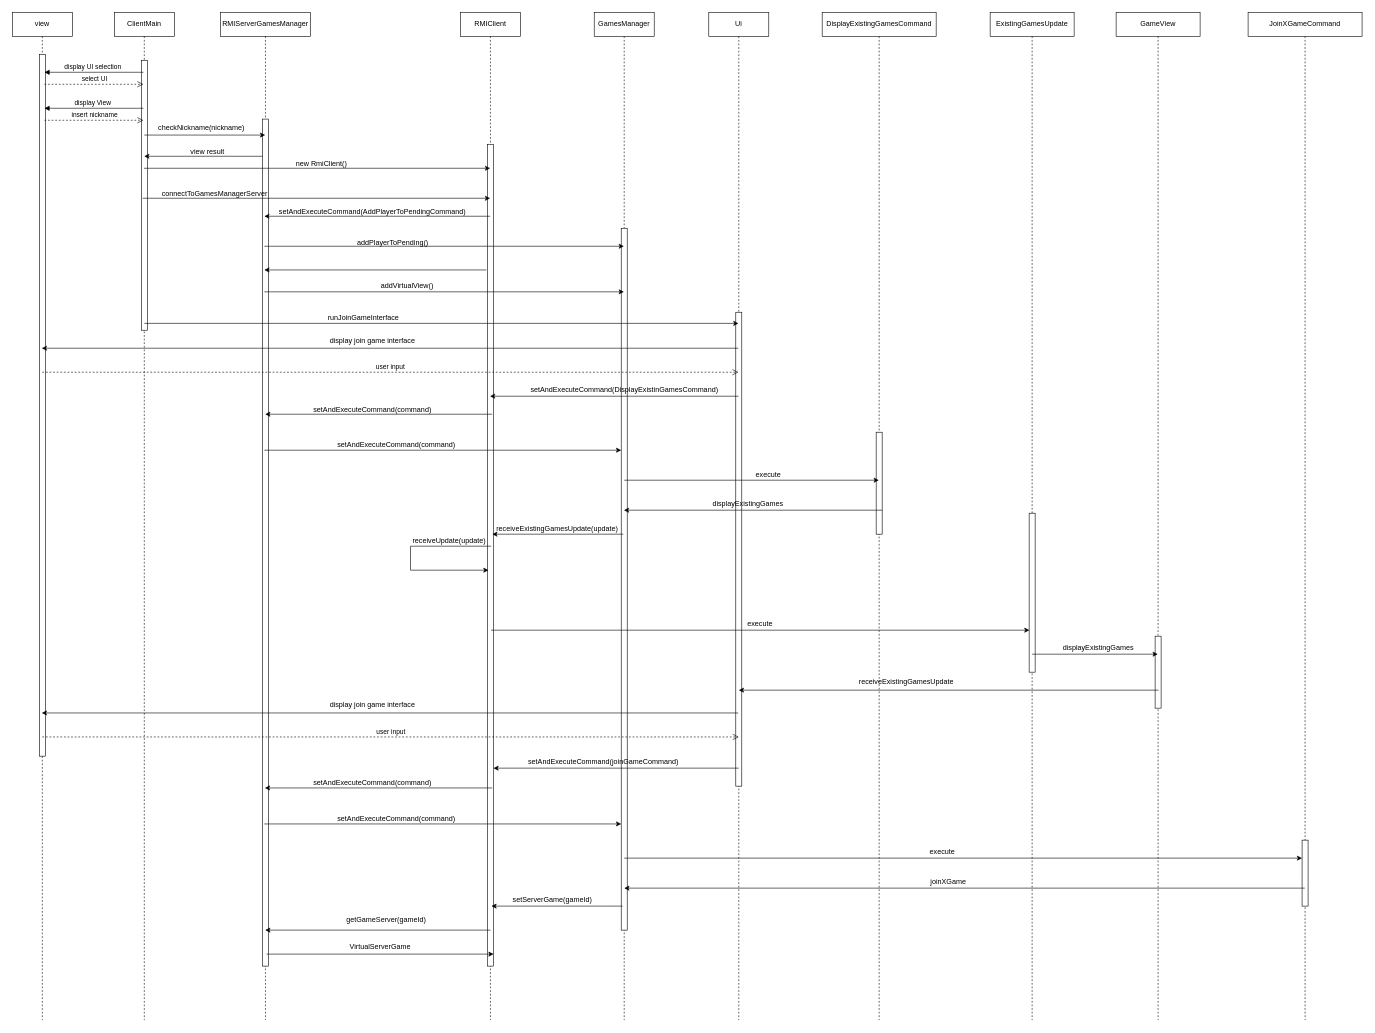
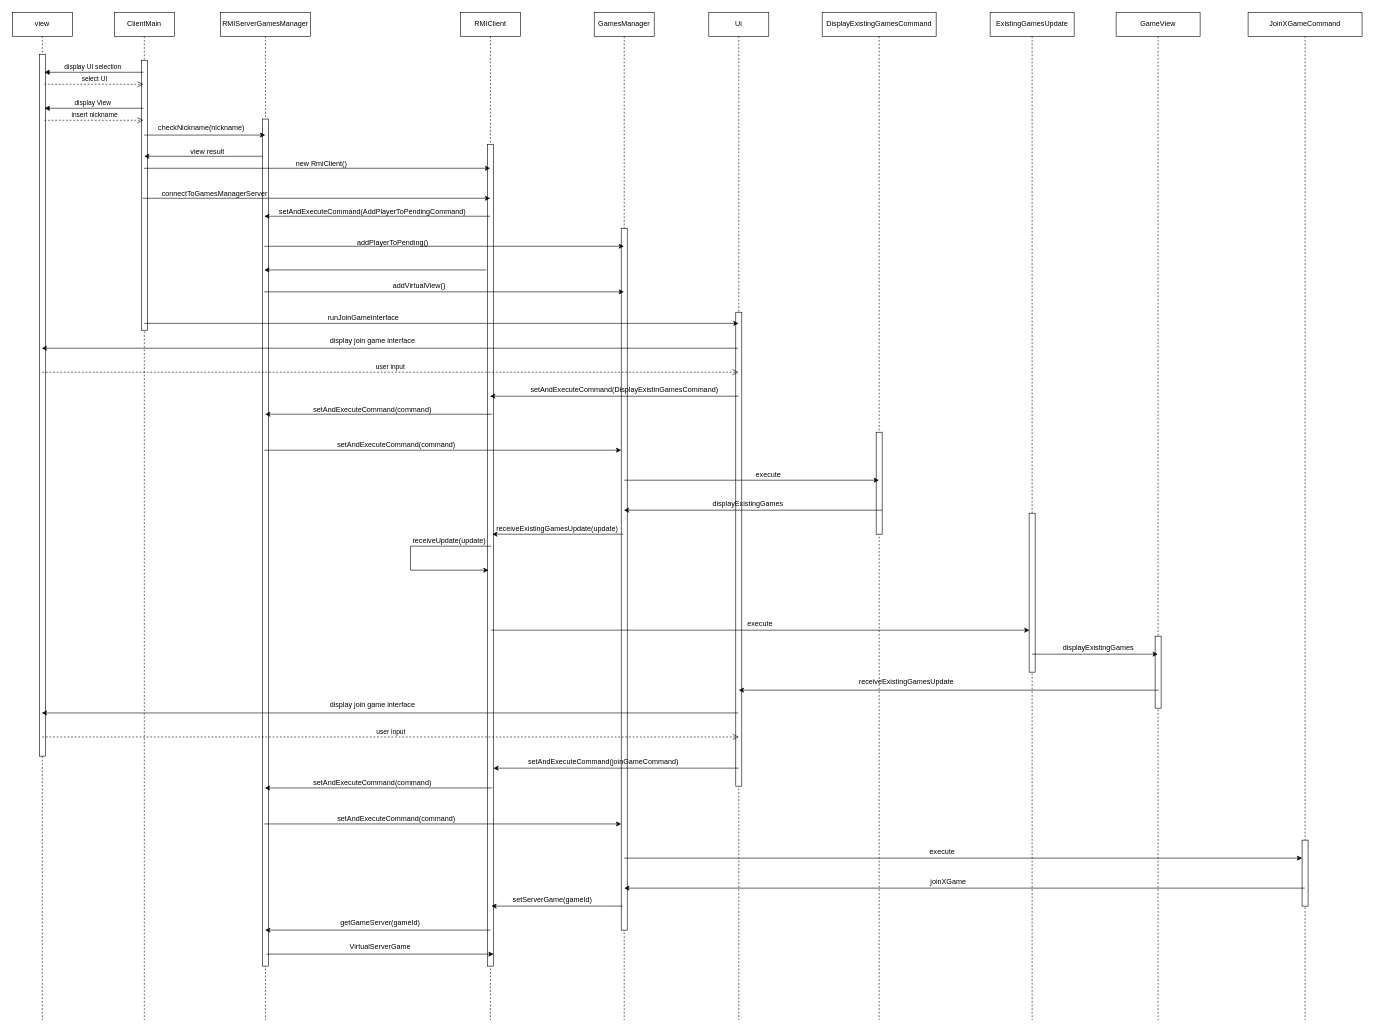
node "addVirtualView()": moved (407, 286) -> (419, 286)
node "getGameServer(gameId)": moved (386, 920) -> (380, 923)
